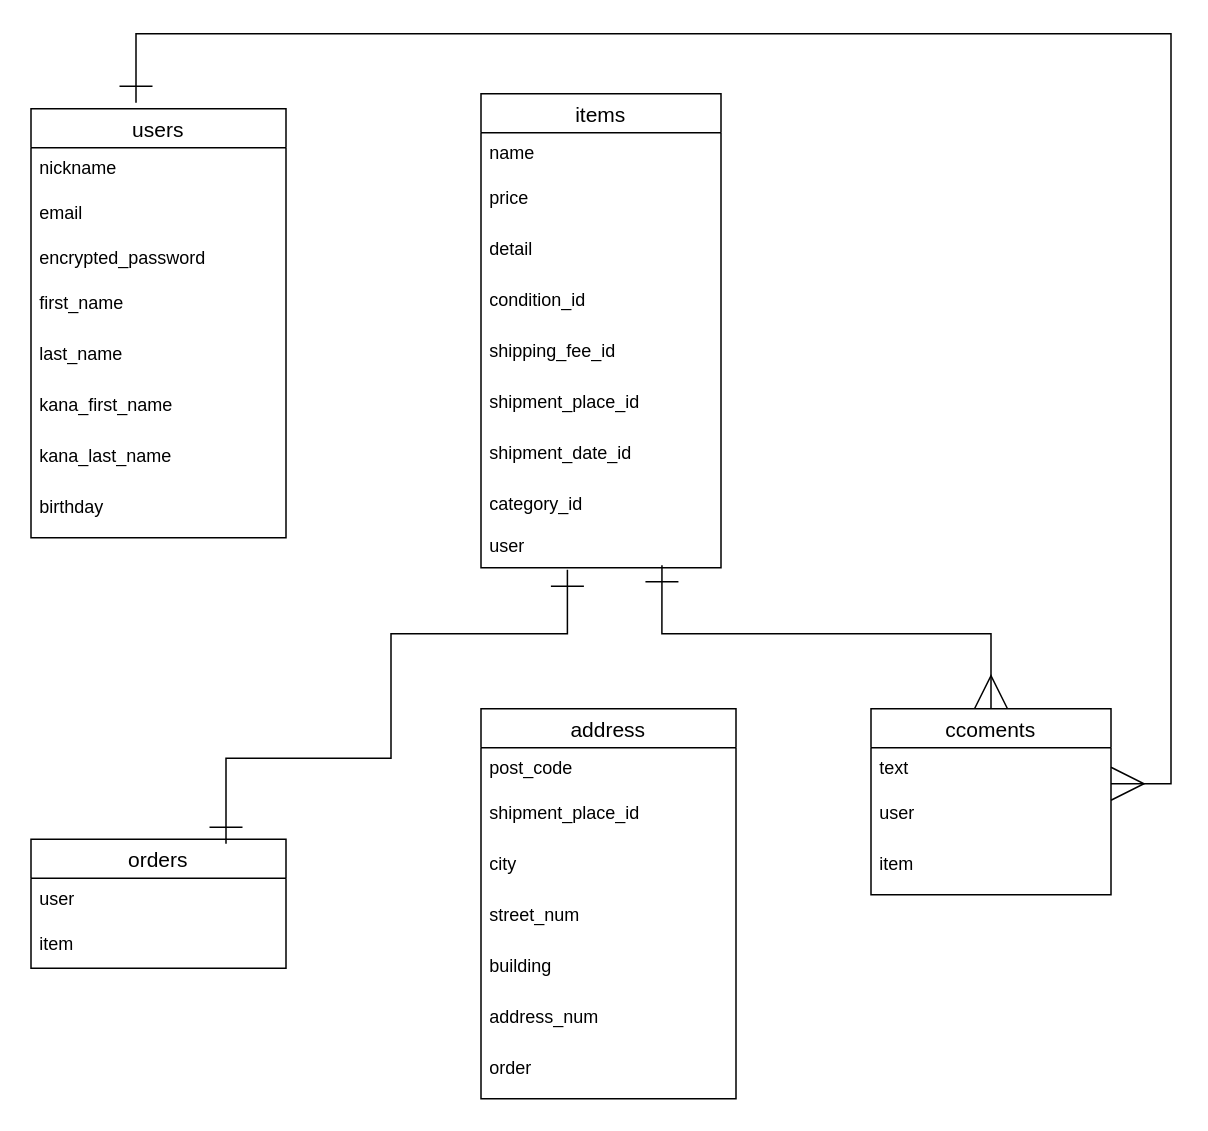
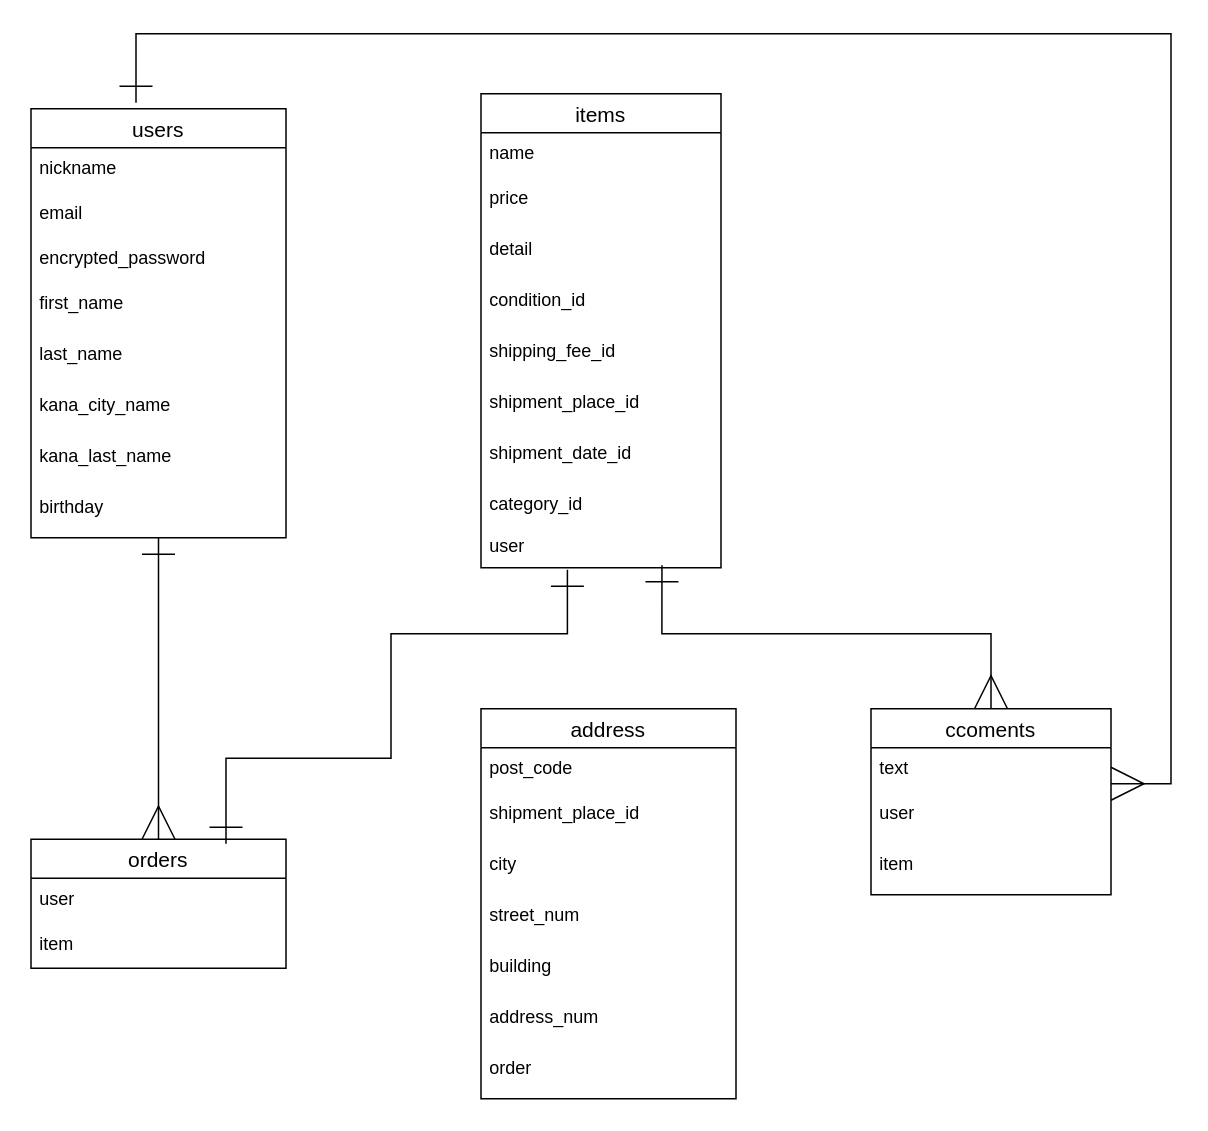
node "kana_first_name": label "kana_first_name" -> "kana_city_name"
edge "users" -- "orders": added
